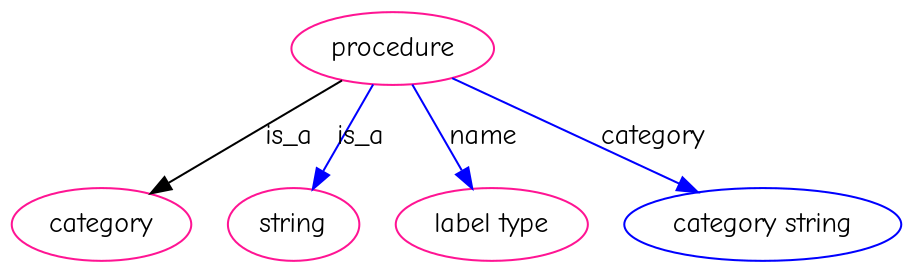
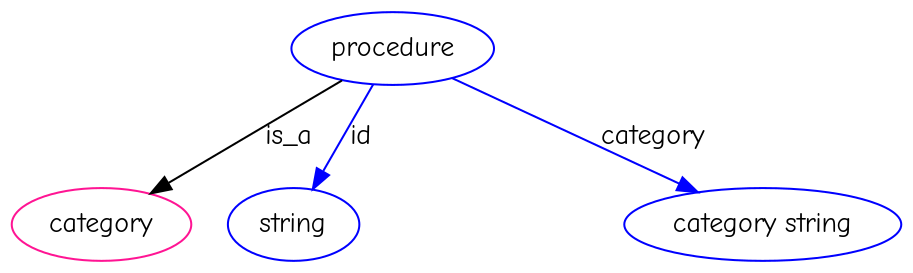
node "procedure": color deeppink -> blue
edge "procedure" -> "string": label "is_a" -> "id"
node "string": color deeppink -> blue
node "label type": removed
